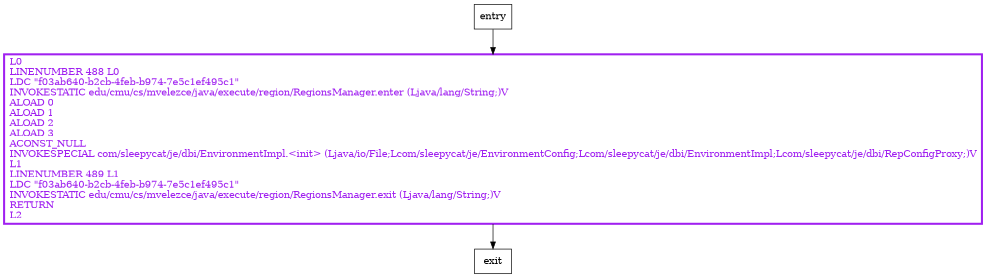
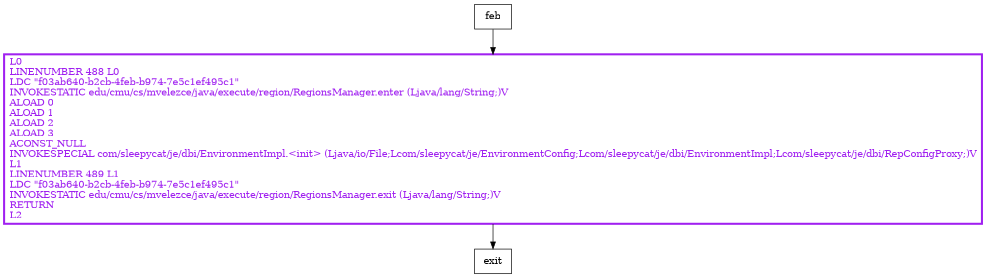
node "entry": label "entry" -> "feb"
